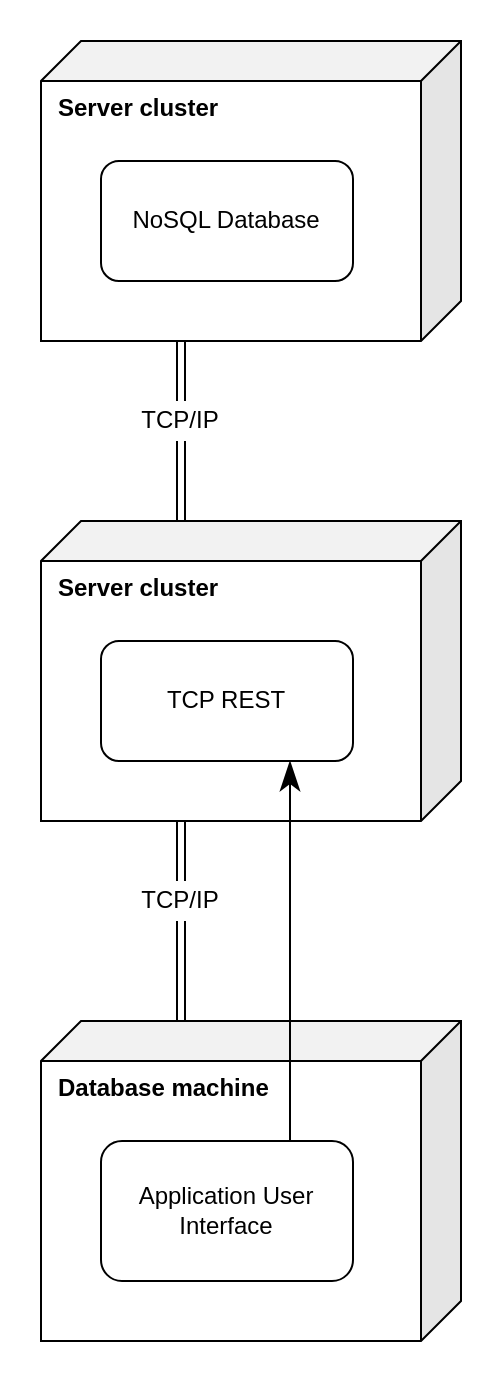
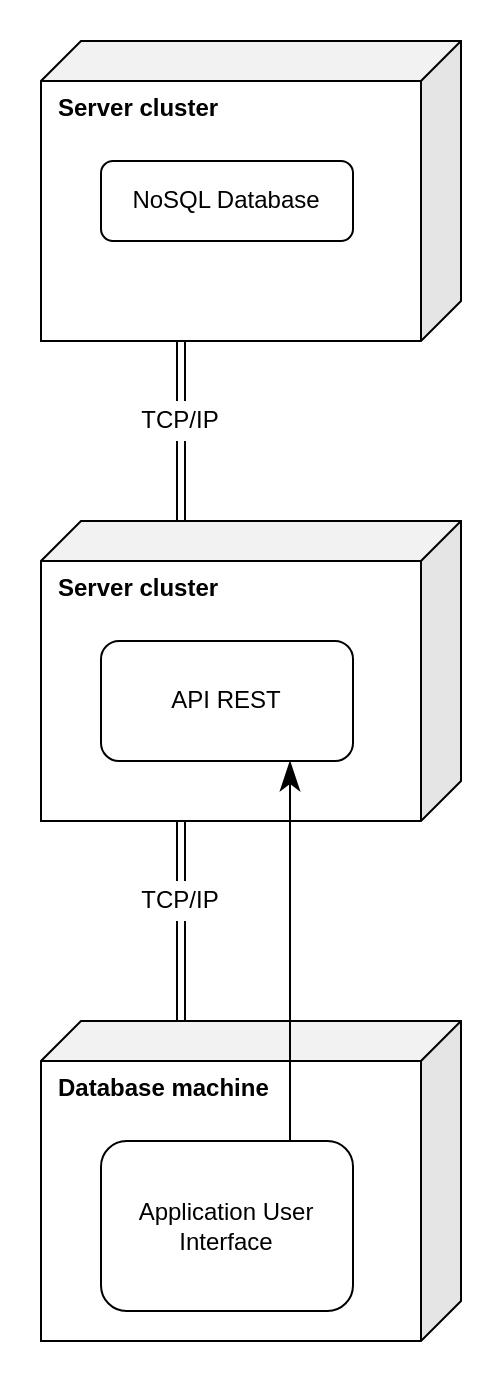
node "NoSQL Database": size 252x120 -> 252x80
node "TCP REST": label "TCP REST" -> "API REST"
node "Application User Interface": size 252x140 -> 252x170
